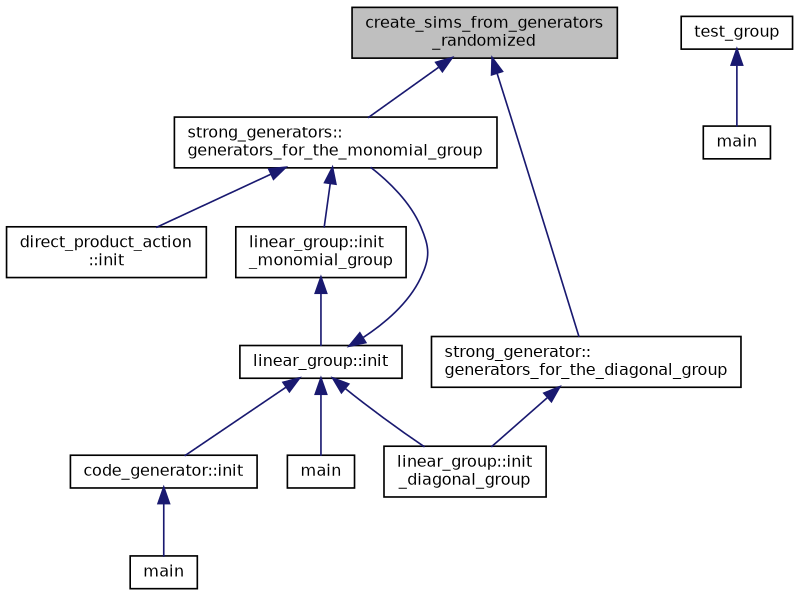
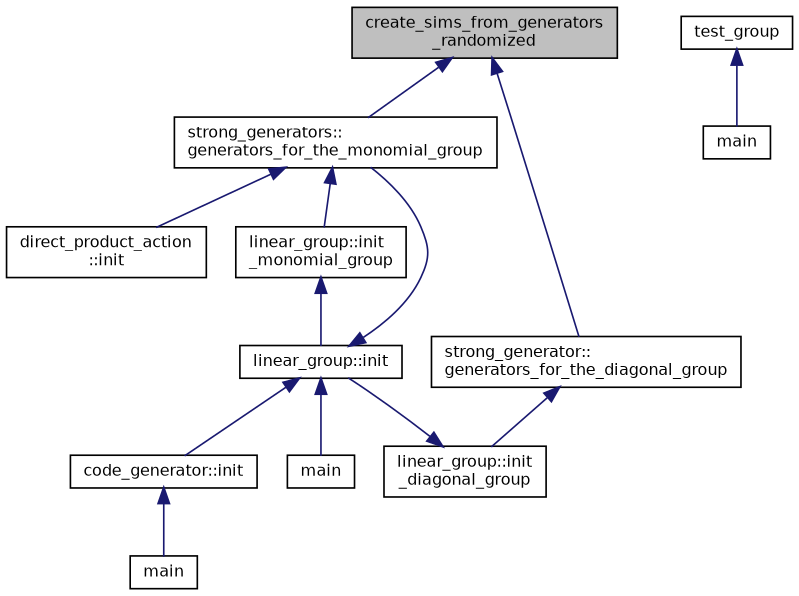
edge "linear_group::init _diagonal_group" -> "linear_group::init": reversed
